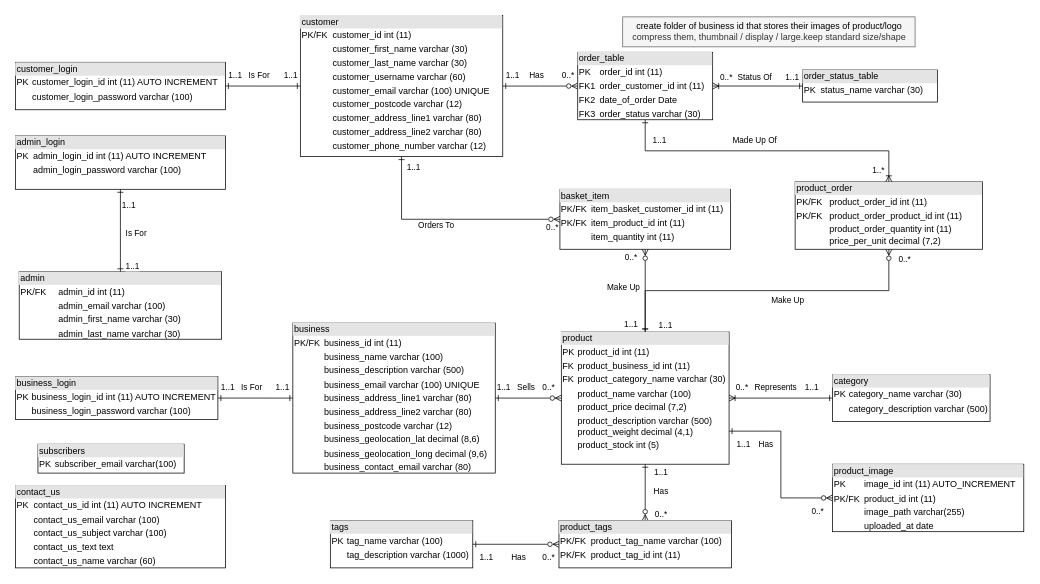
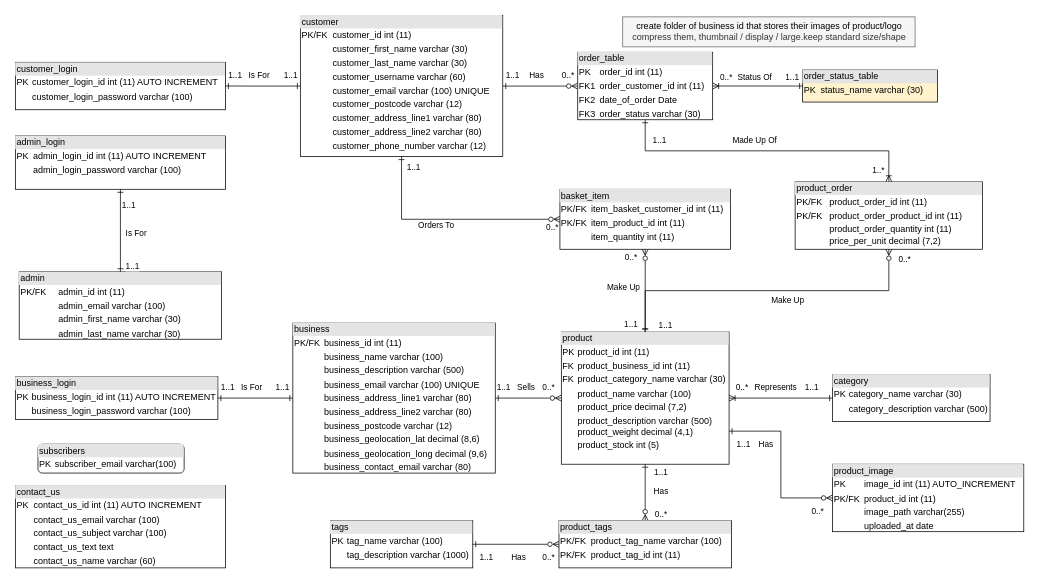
node "order_status_table PK status_name varchar (30)": fillcolor #ffffff -> #fff2cc
node "subscribers PK subscriber_email varchar(100)": shape rectangle -> rounded rectangle
